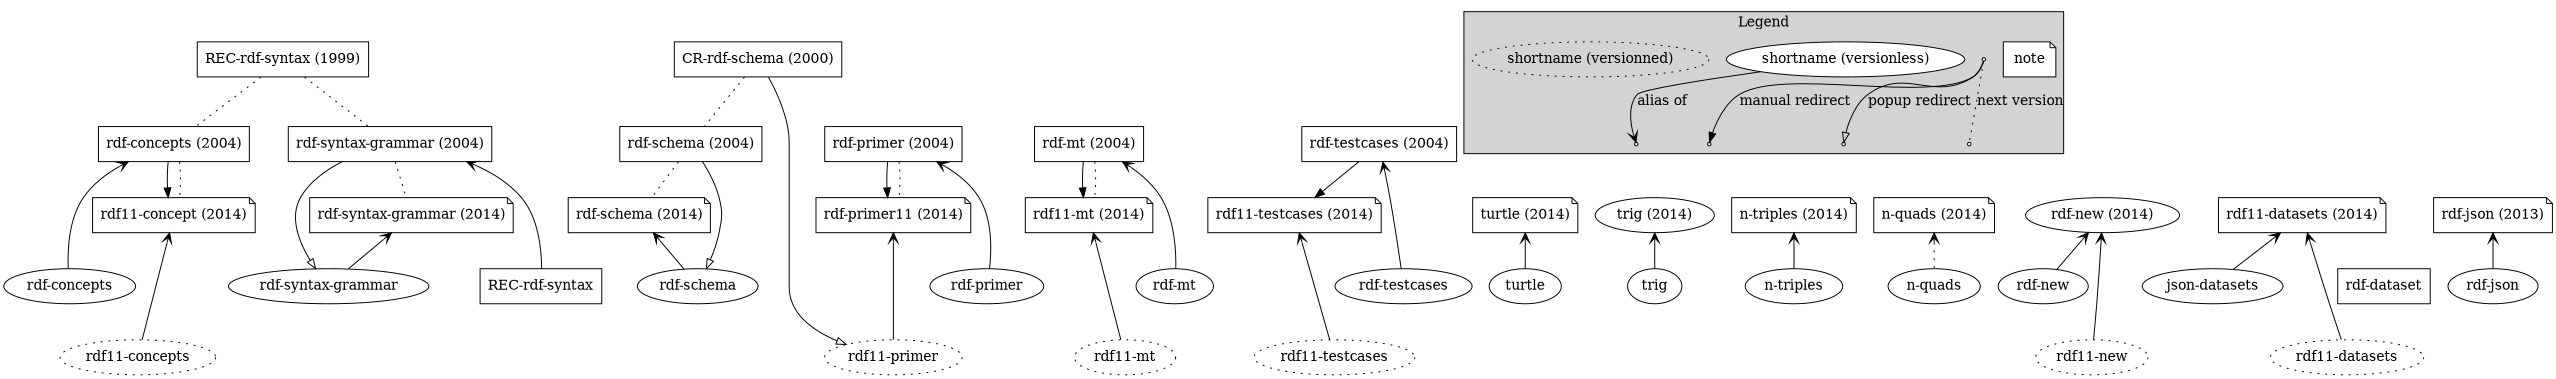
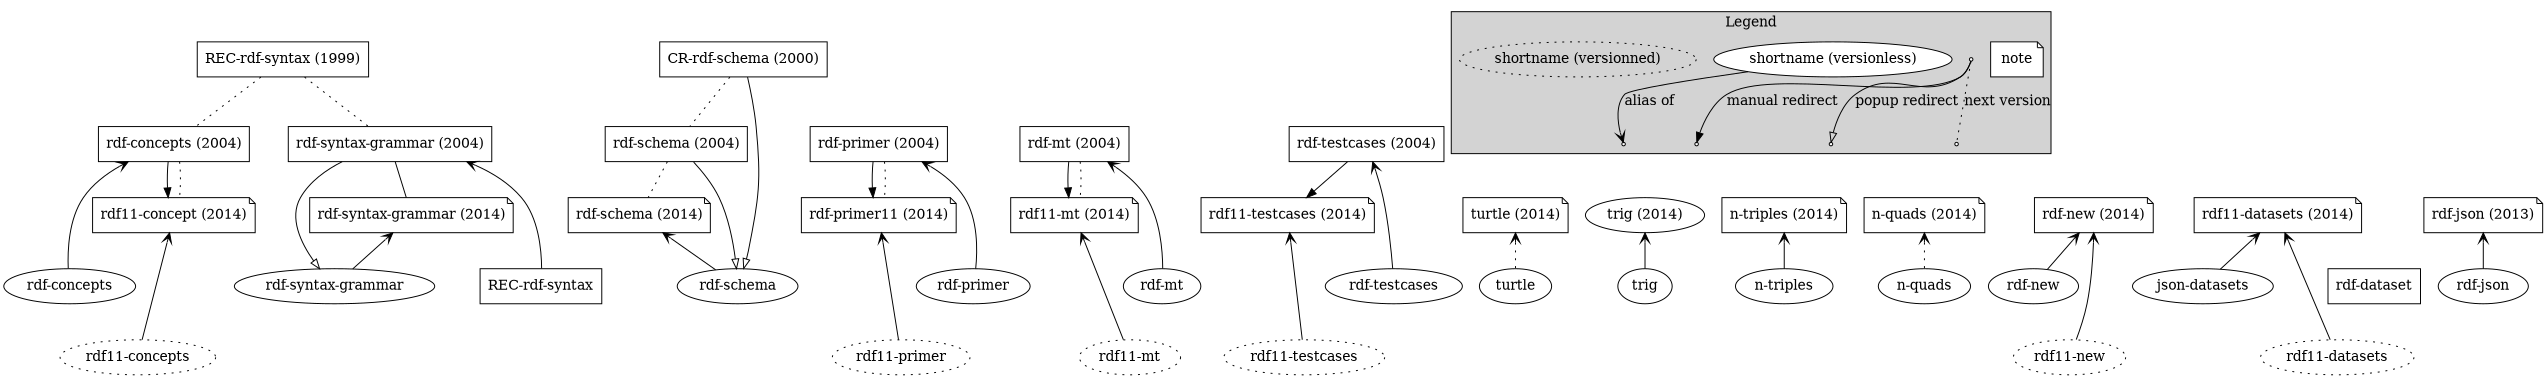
edge "rdf-syntax-grammar (2004)" -- "rdf-syntax-grammar (2014)": style dotted -> solid
node "rdf-new (2014)": shape ellipse -> note
edge "CR-rdf-schema (2000)" -> "rdf11-primer": now "CR-rdf-schema (2000)" -> "rdf-schema"
edge "turtle" -> "turtle (2014)": style solid -> dotted
